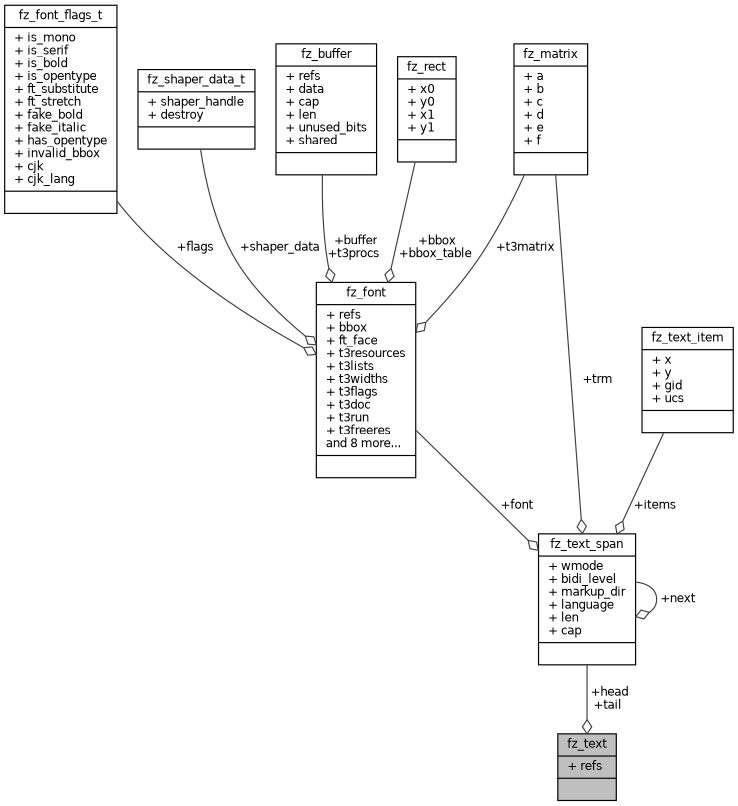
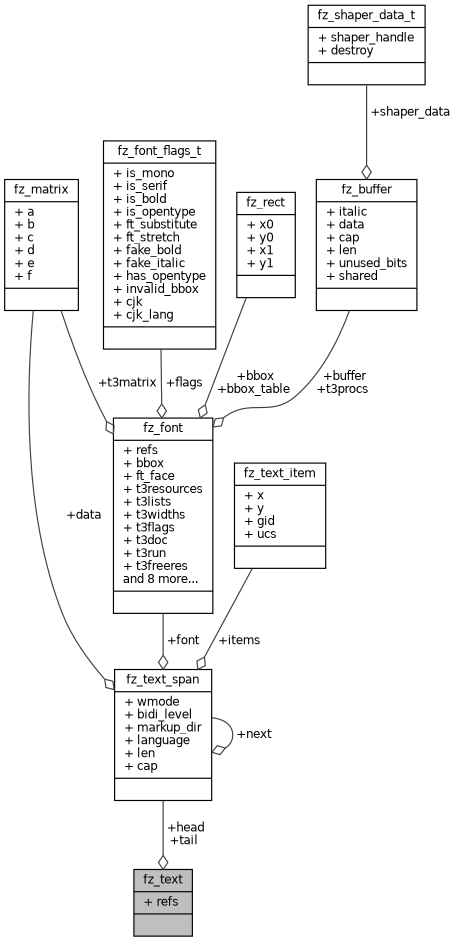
node "fz_buffer": text "+ refs" -> "+ italic"
edge "fz_shaper_data_t" -> "fz_font": now "fz_shaper_data_t" -> "fz_buffer"
edge "fz_matrix" -> "fz_text_span": label " +trm" -> " +data"
